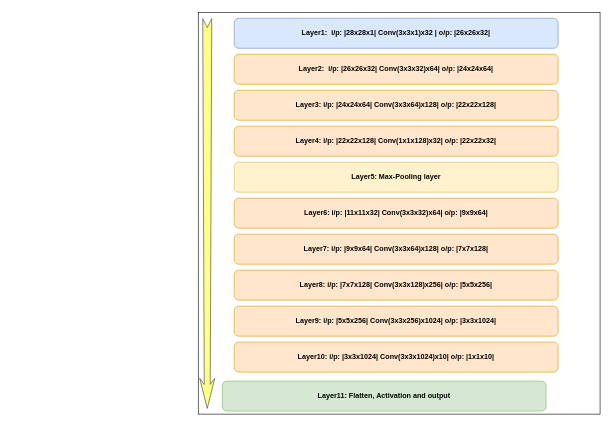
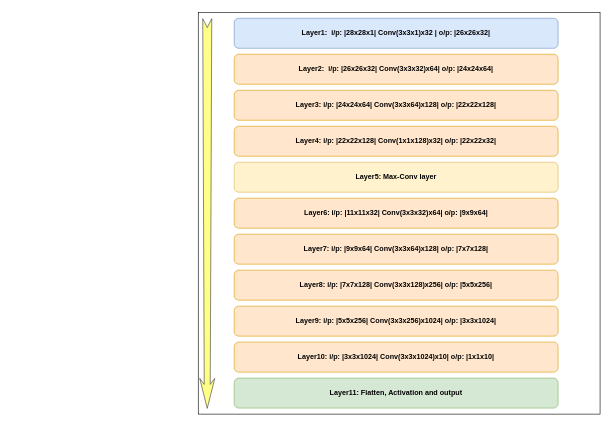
node "Layer5: Max-Pooling layer": label "Layer5: Max-Pooling layer" -> "Layer5: Max-Conv layer"
node "Layer11: Flatten, Activation and output": moved (384, 396) -> (396, 393)
